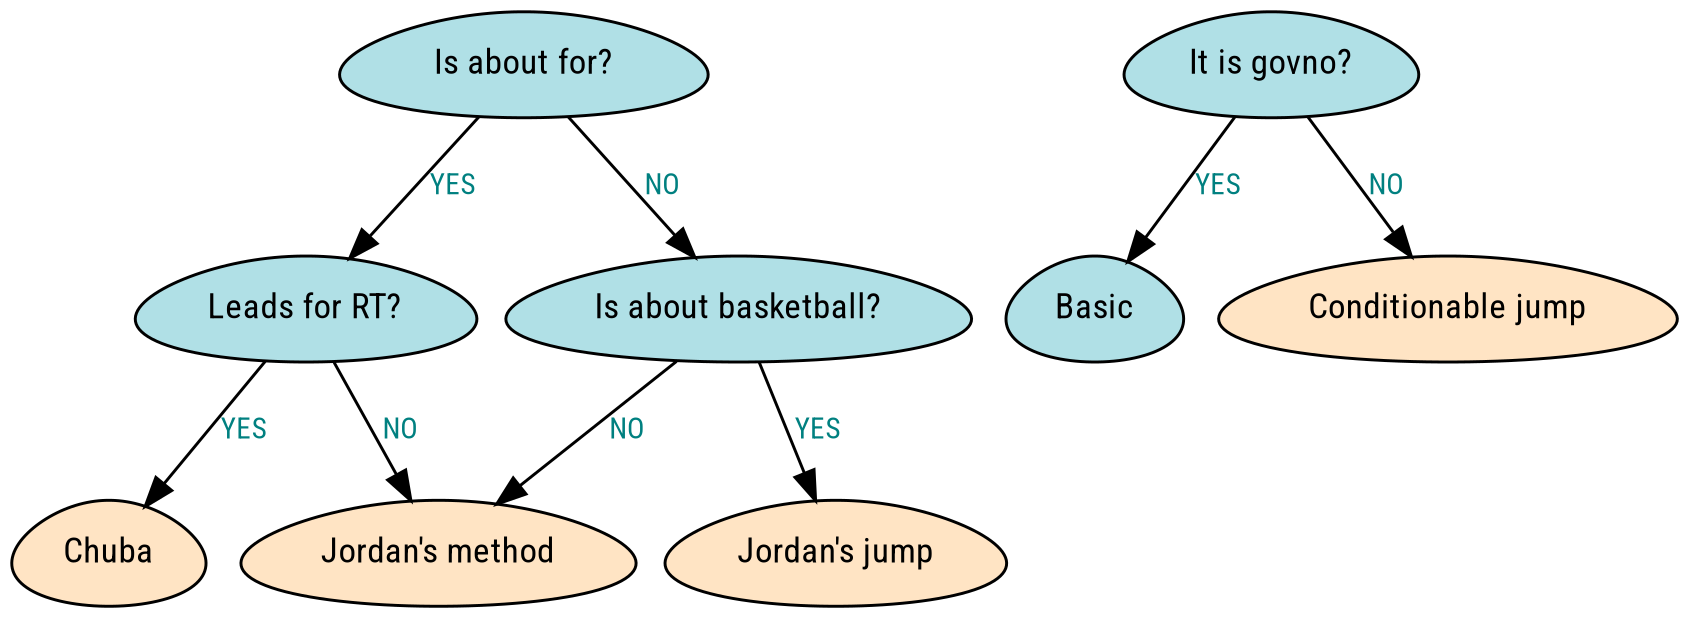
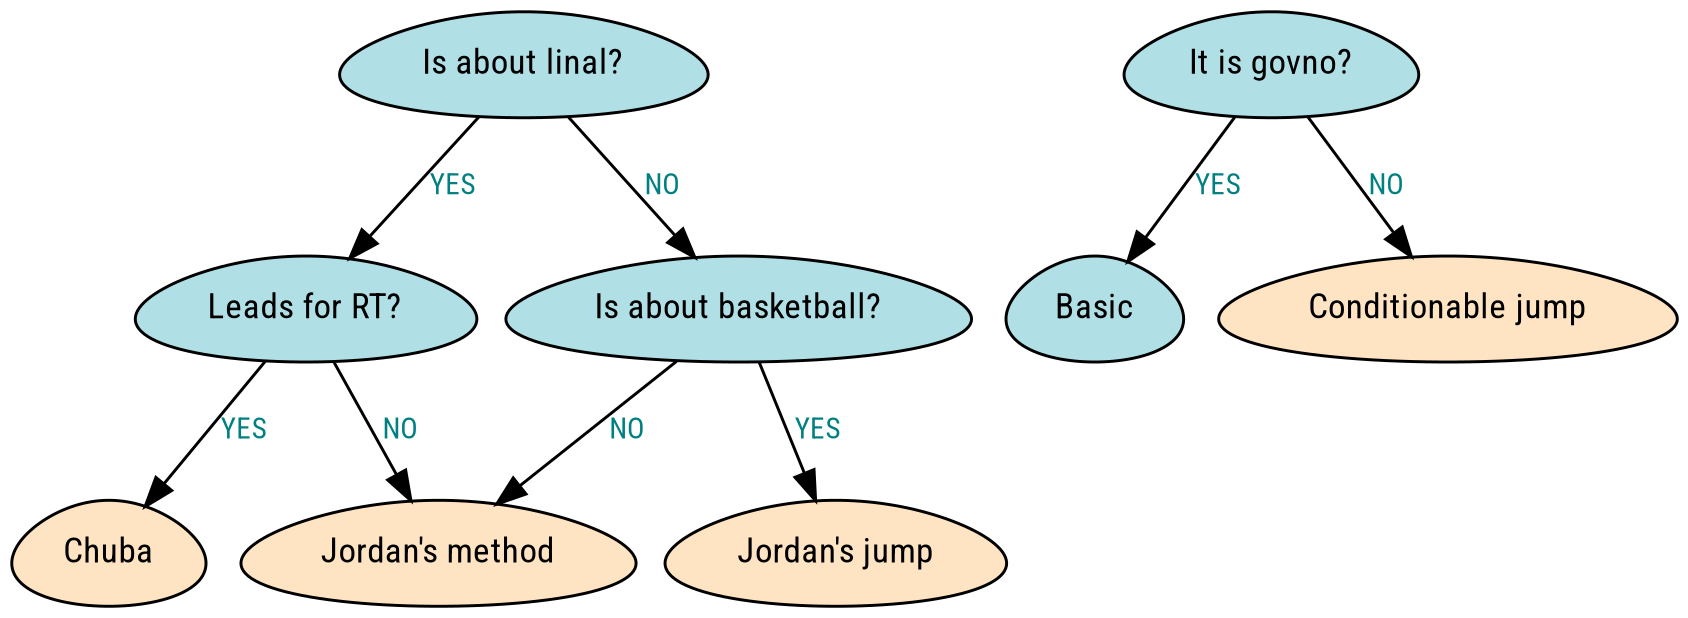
node "Is about for?": label "Is about for?" -> "Is about linal?"
